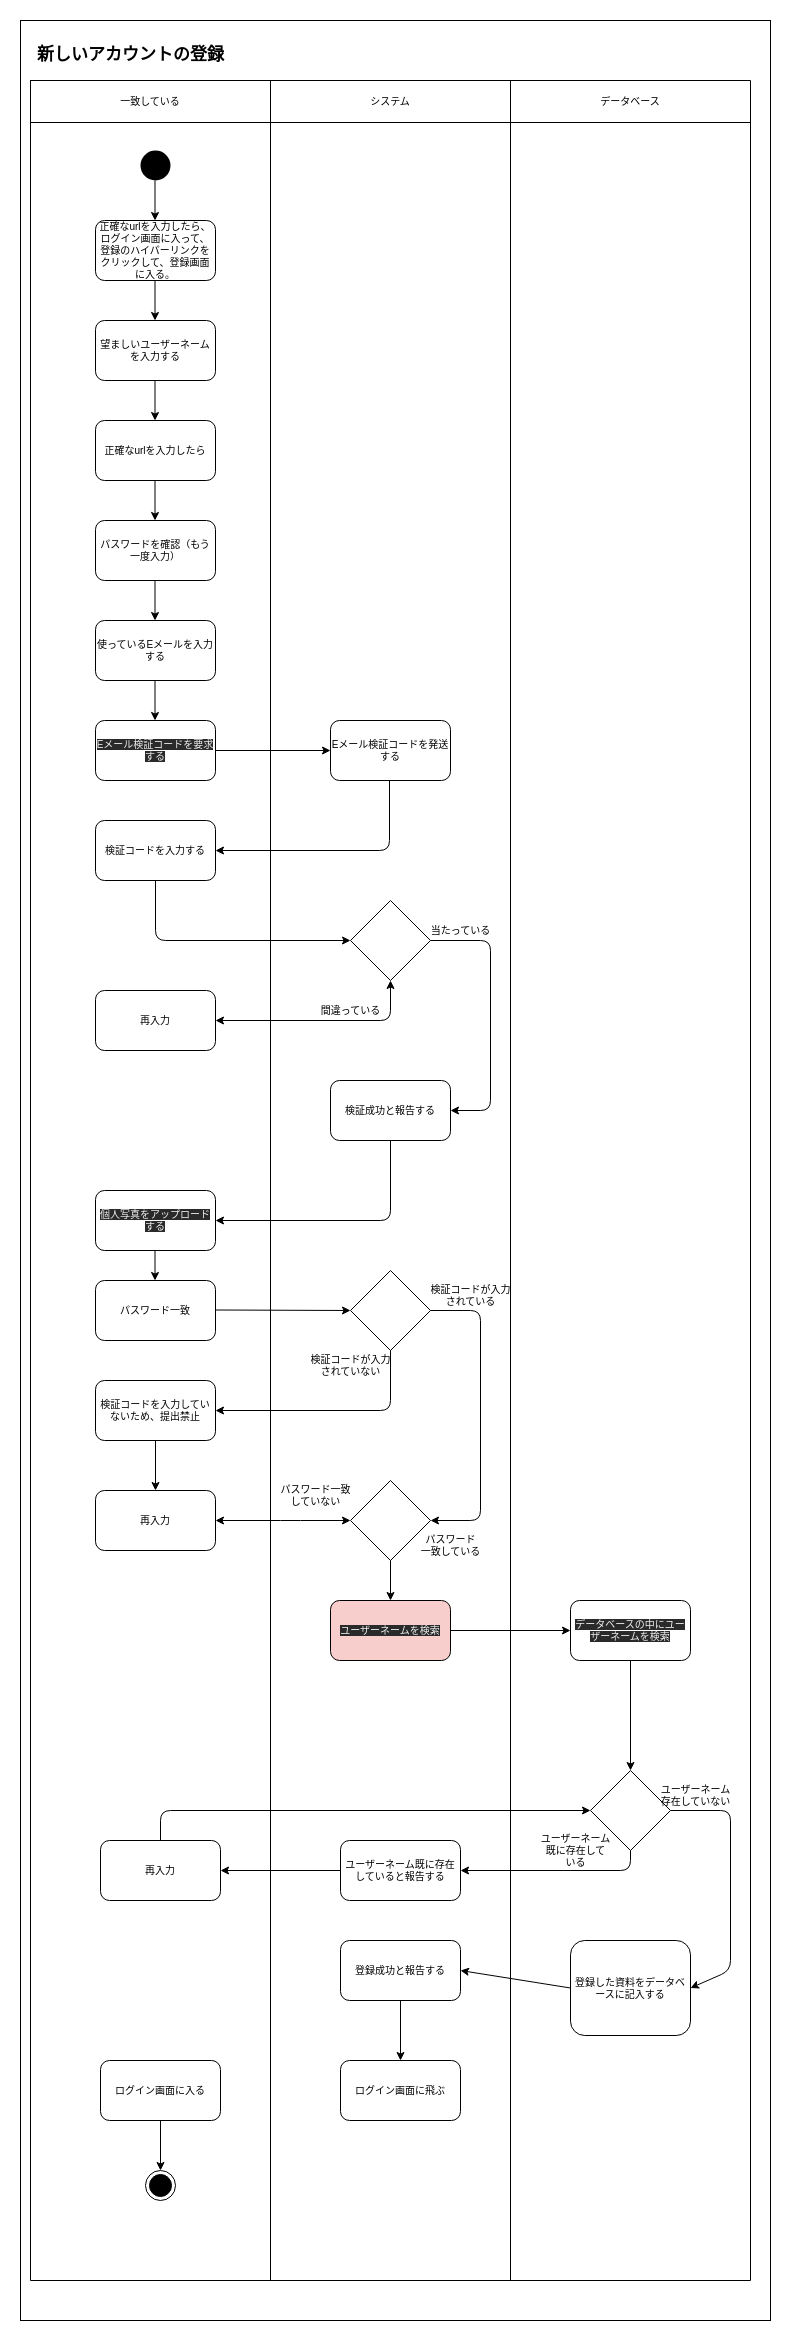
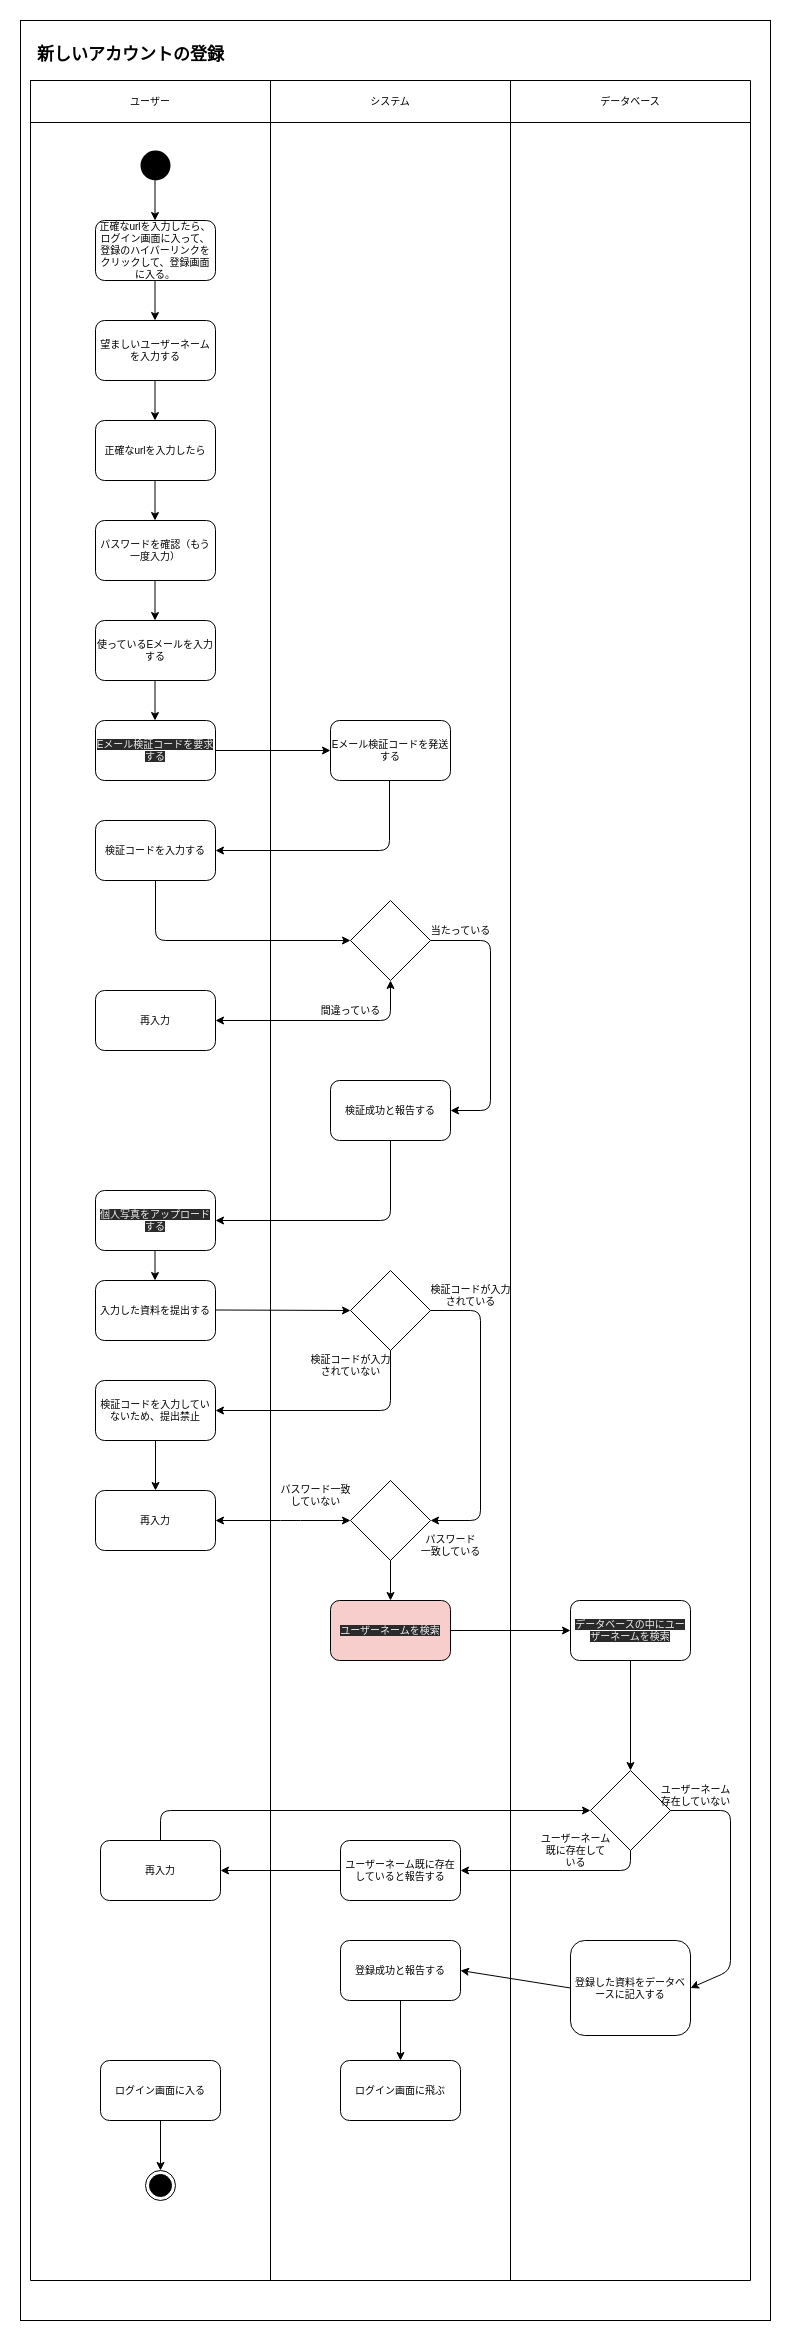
node "一致している": label "一致している" -> "ユーザー"
node "パスワード一致": label "パスワード一致" -> "入力した資料を提出する"
